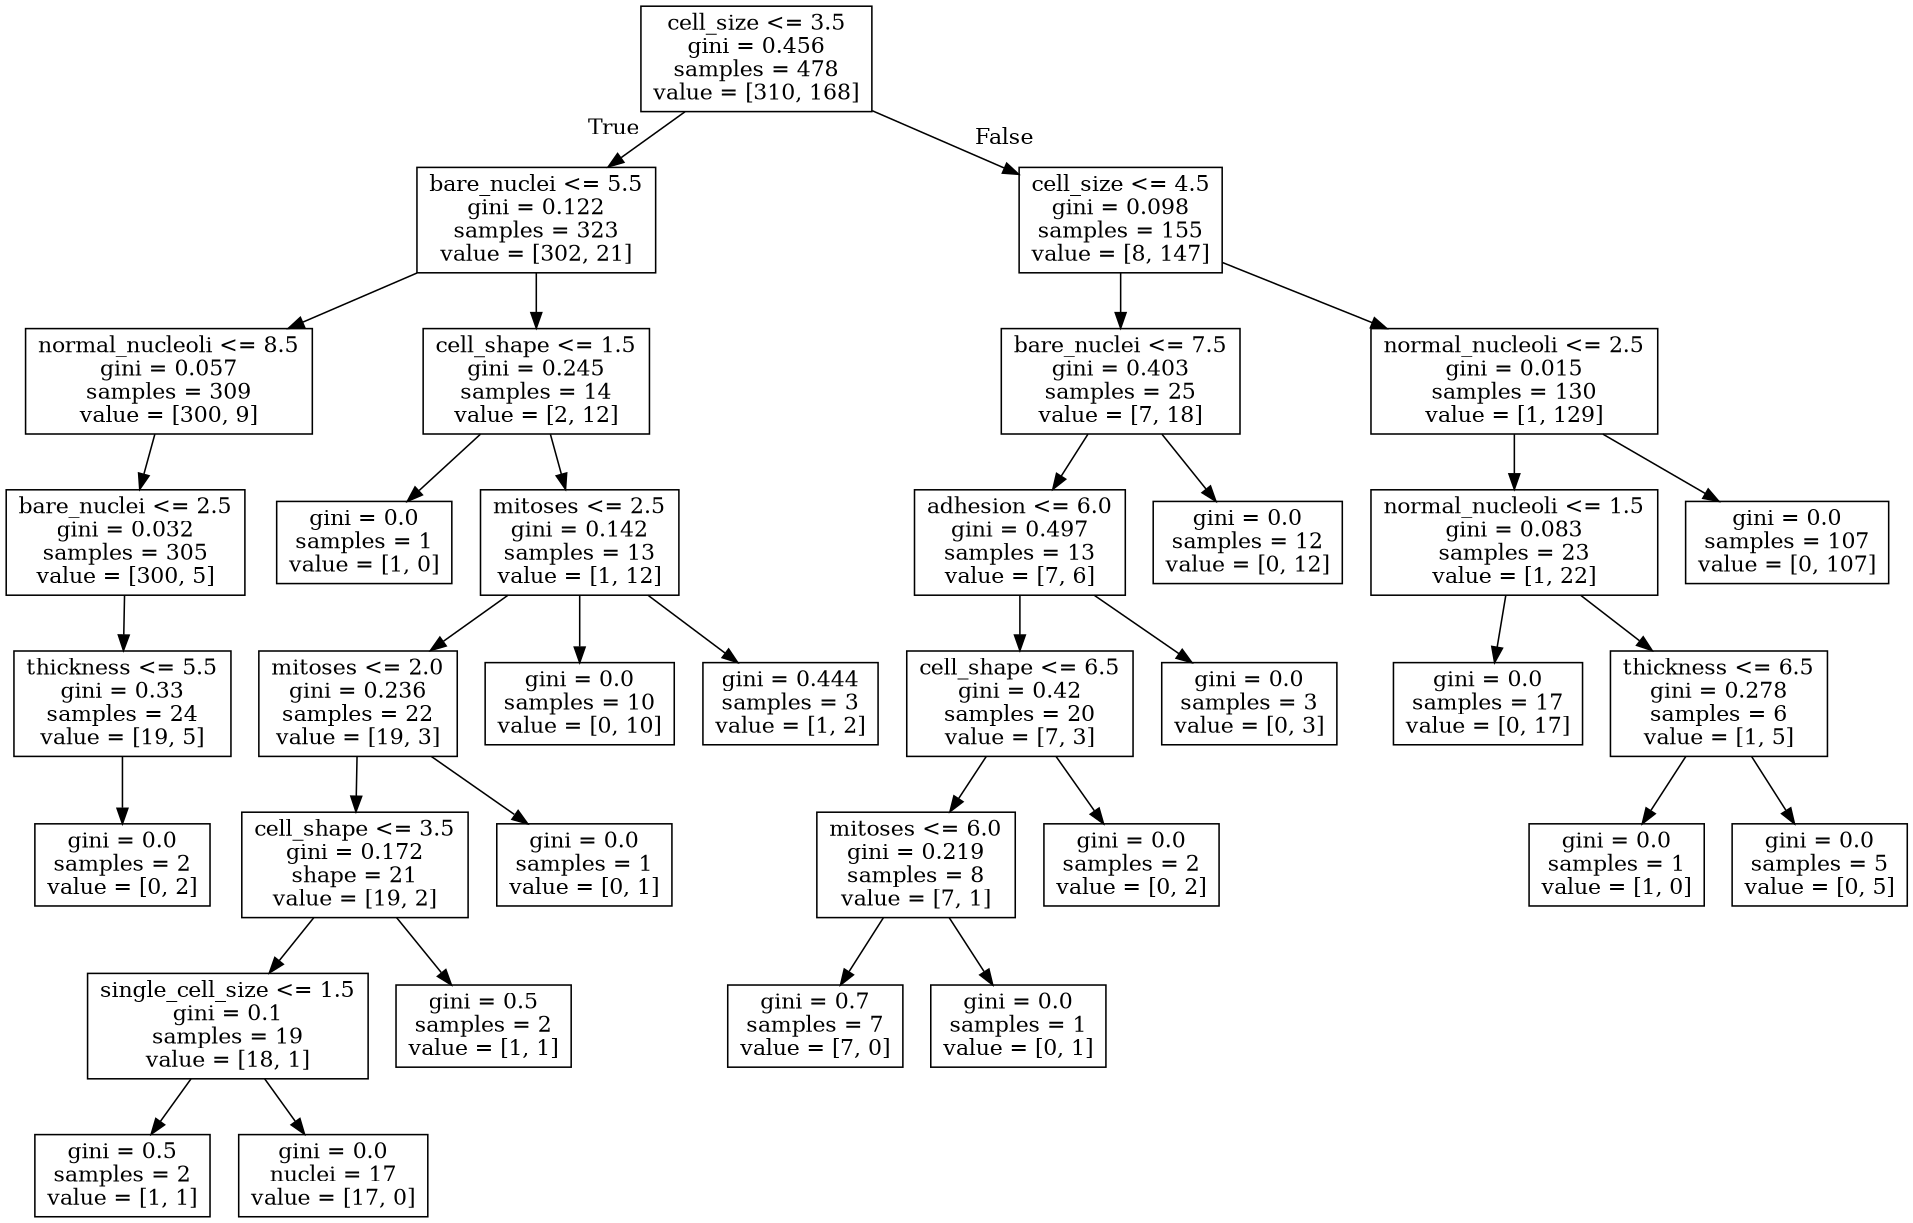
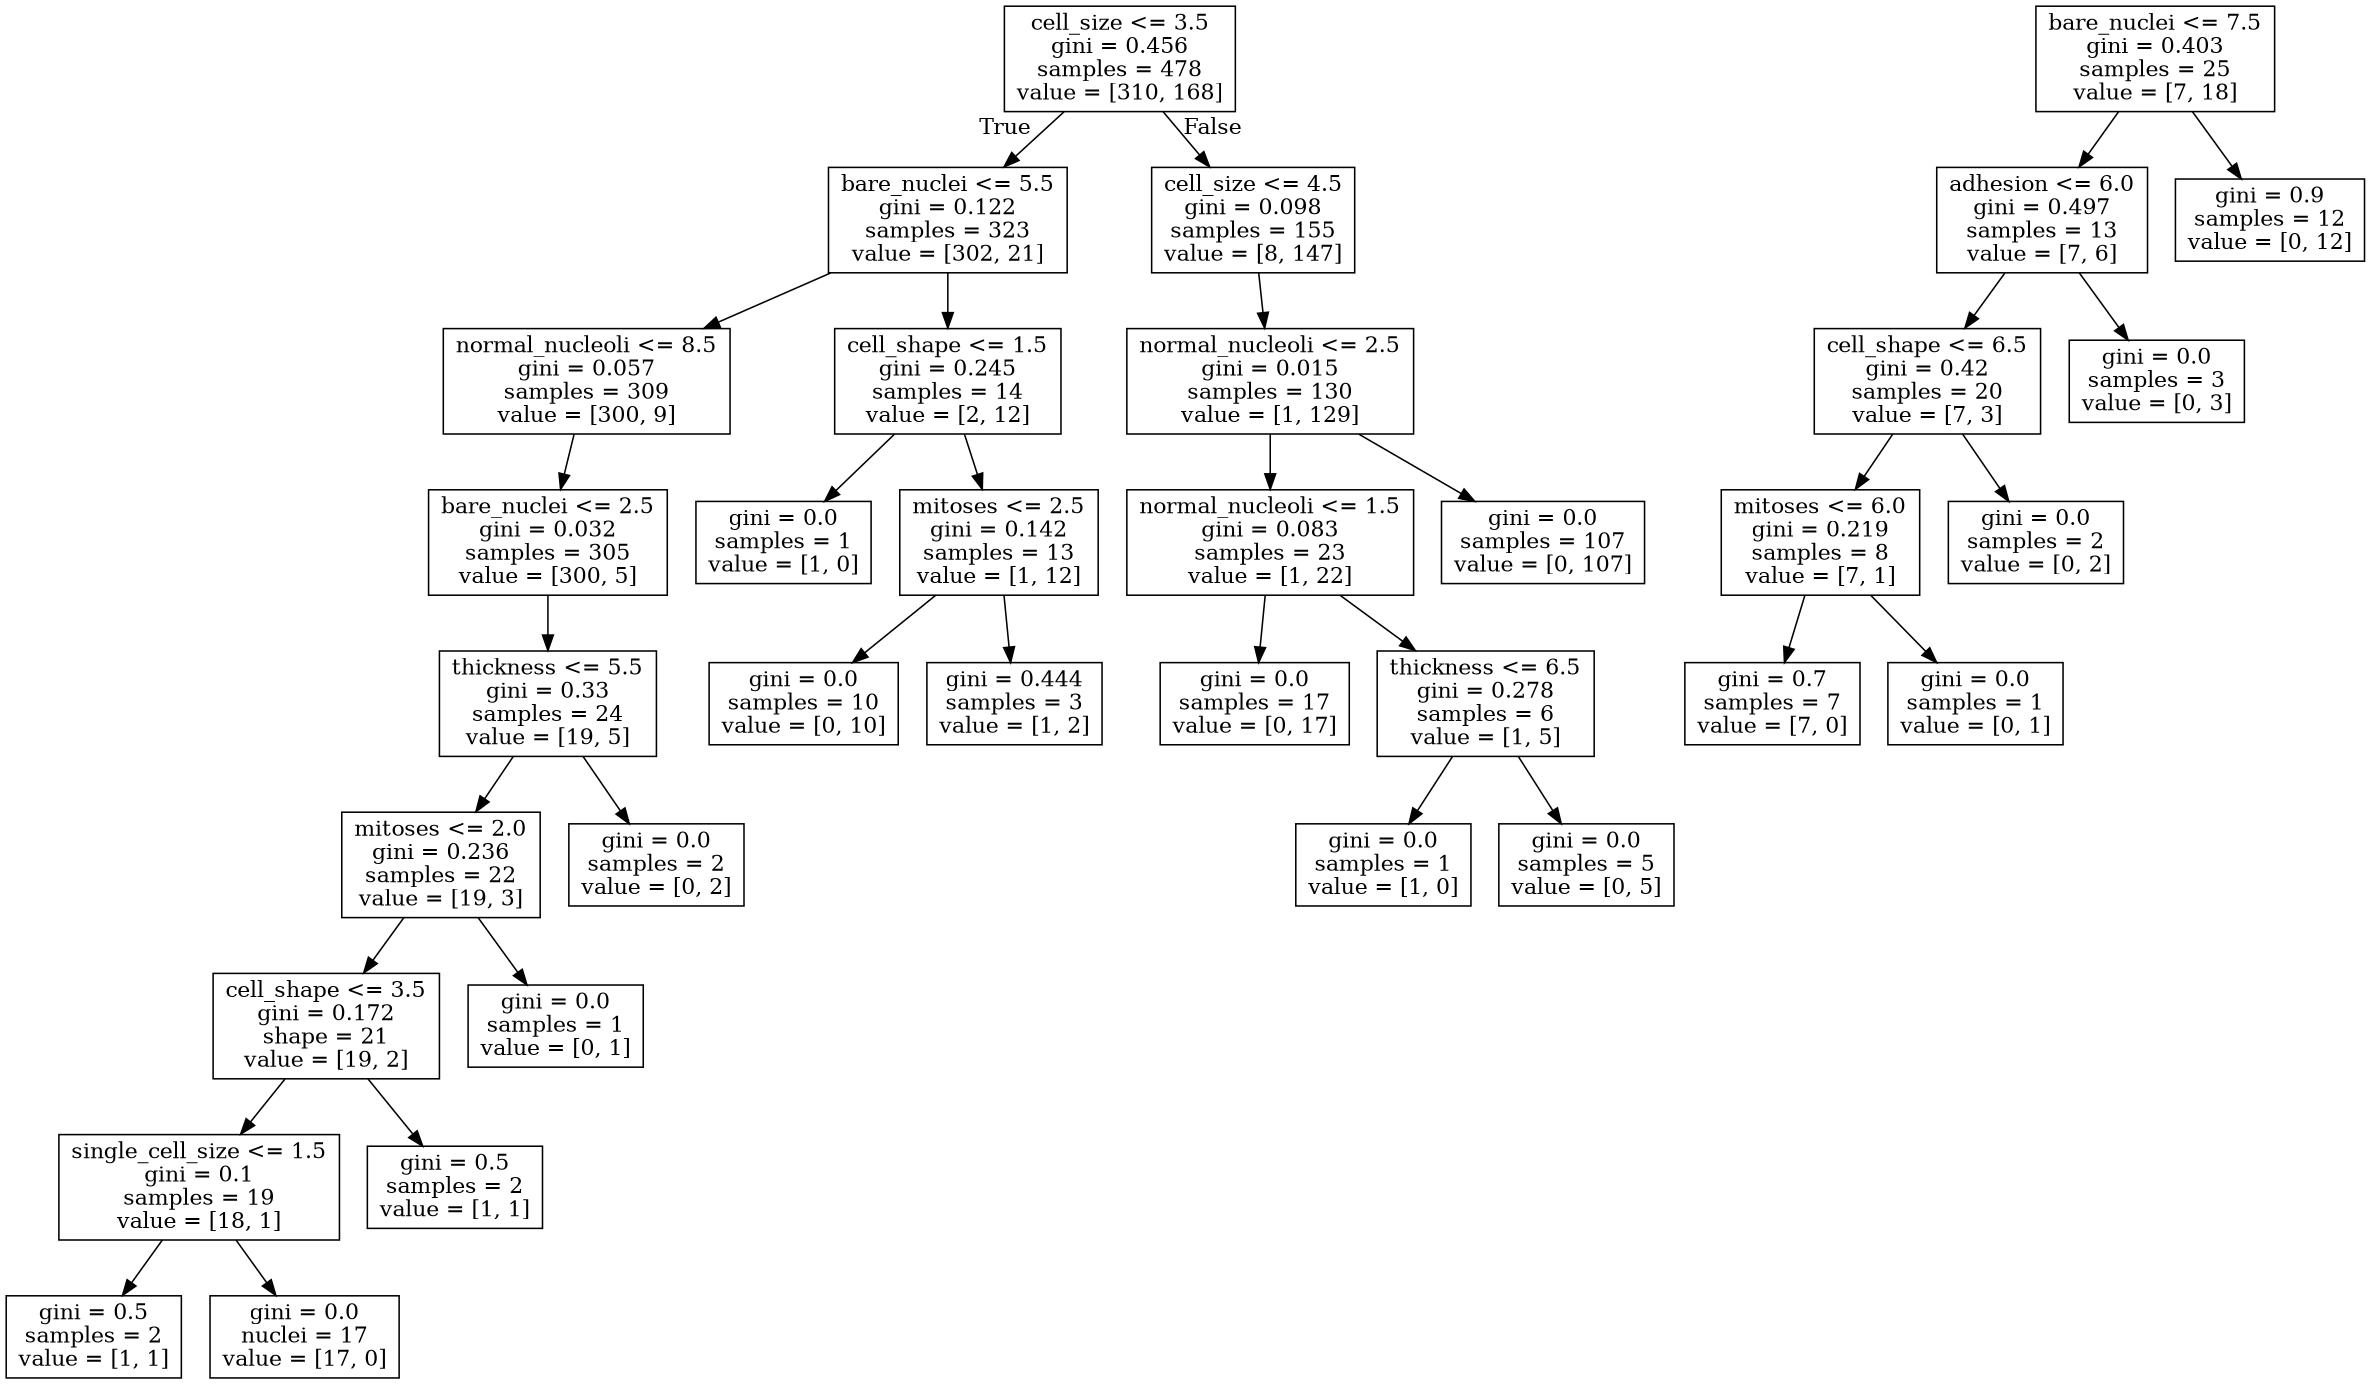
edge "cell_size <= 4.5 gini = 0.098 samples = 155 value = [8, 147]" -> "bare_nuclei <= 7.5 gini = 0.403 samples = 25 value = [7, 18]": removed
node "gini = 0.0 samples = 12 value = [0, 12]": label "gini = 0.0 samples = 12 value = [0, 12]" -> "gini = 0.9 samples = 12 value = [0, 12]"
edge "mitoses <= 2.5 gini = 0.142 samples = 13 value = [1, 12]" -> "mitoses <= 2.0 gini = 0.236 samples = 22 value = [19, 3]": now "thickness <= 5.5 gini = 0.33 samples = 24 value = [19, 5]" -> "mitoses <= 2.0 gini = 0.236 samples = 22 value = [19, 3]"
